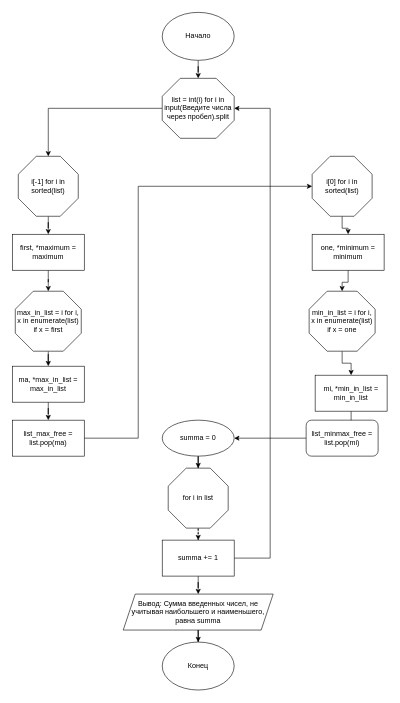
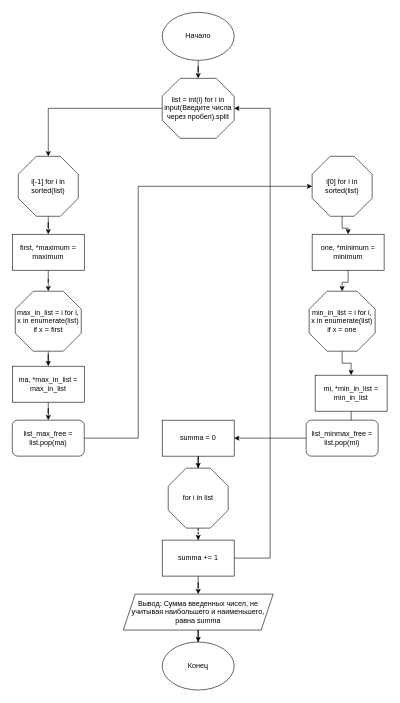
node "list_max_free = list.pop(ma)": shape rectangle -> rounded rectangle
node "summa = 0": shape ellipse -> rectangle
